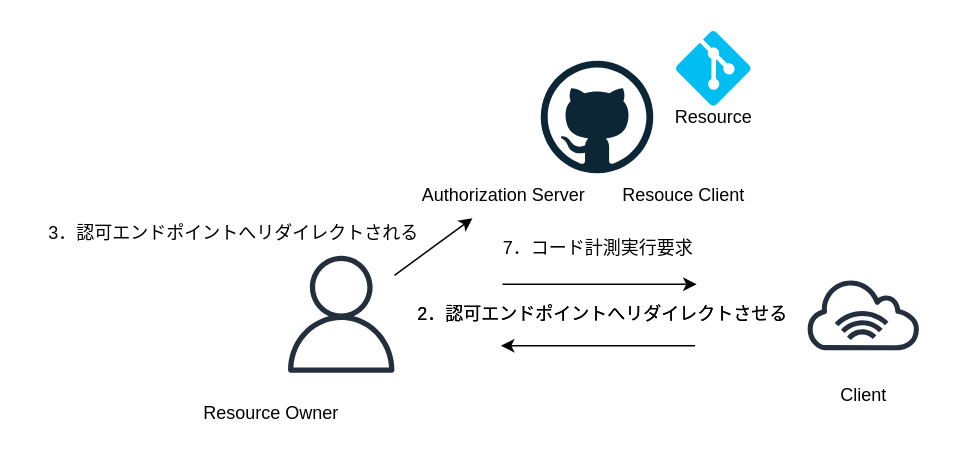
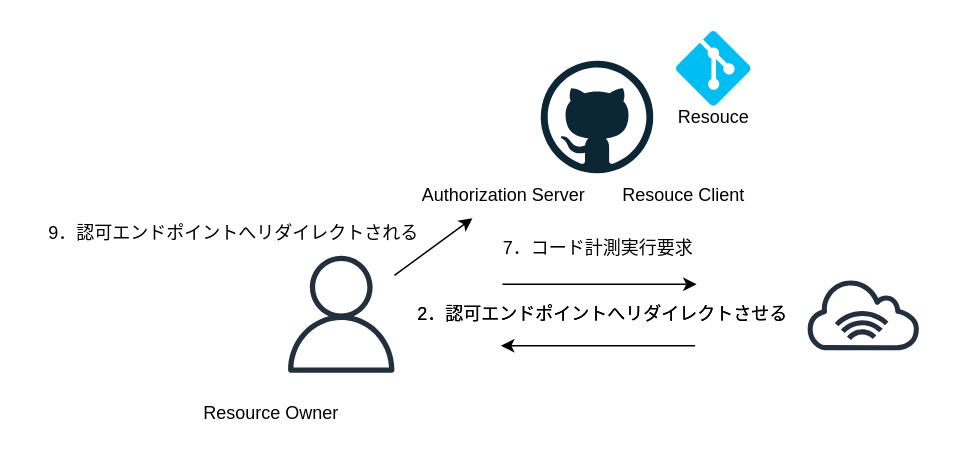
node "Resource": label "Resource" -> "Resouce"
node "3．認可エンドポイントへリダイレクトされる": label "3．認可エンドポイントへリダイレクトされる" -> "9．認可エンドポイントへリダイレクトされる"
node "Client": removed
